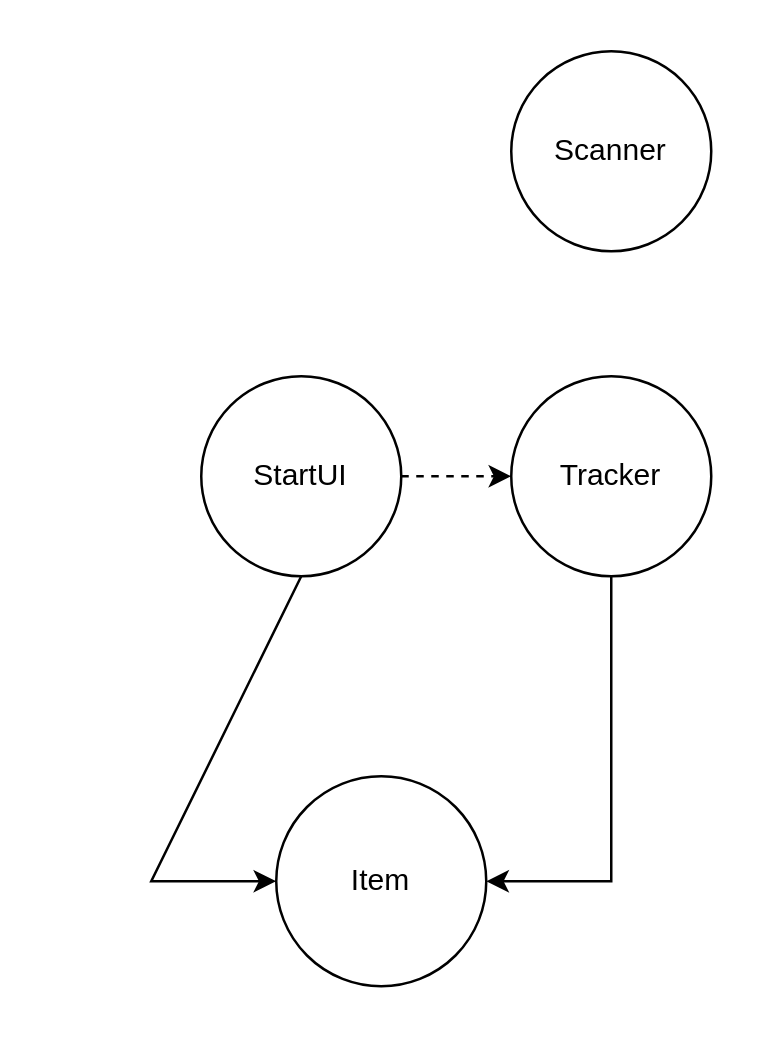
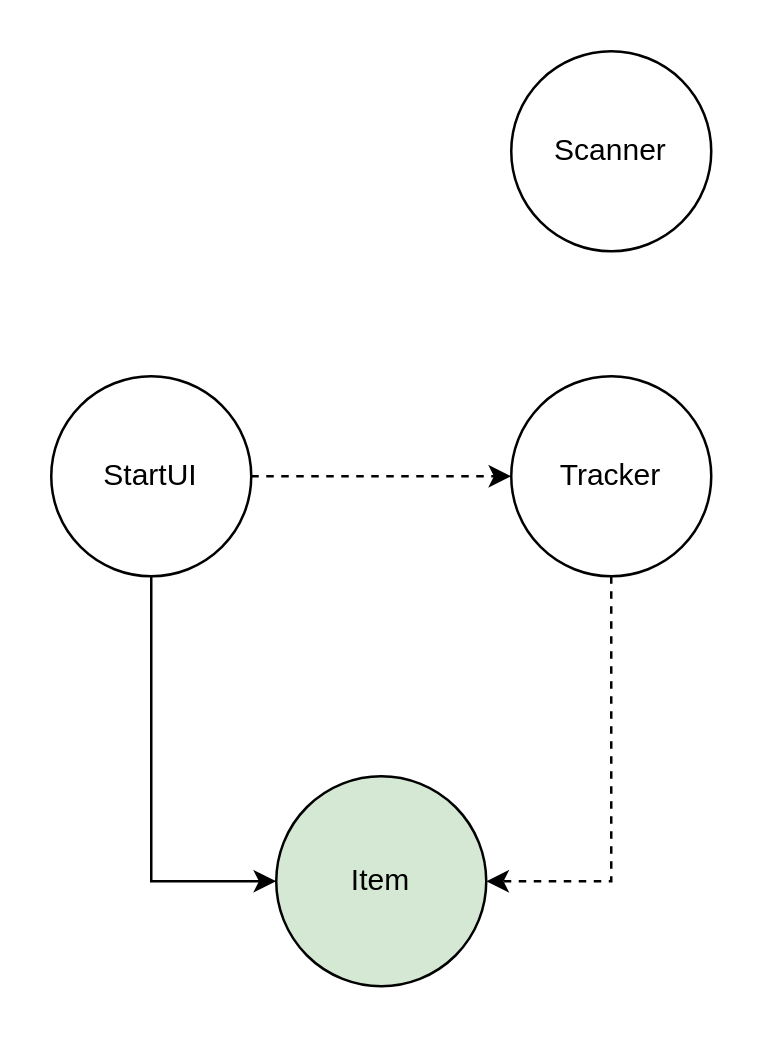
node "StartUI": moved (301, 476) -> (151, 476)
edge "Tracker" -> "Item": style solid -> dashed
node "Item": fillcolor #ffffff -> #d5e8d4
